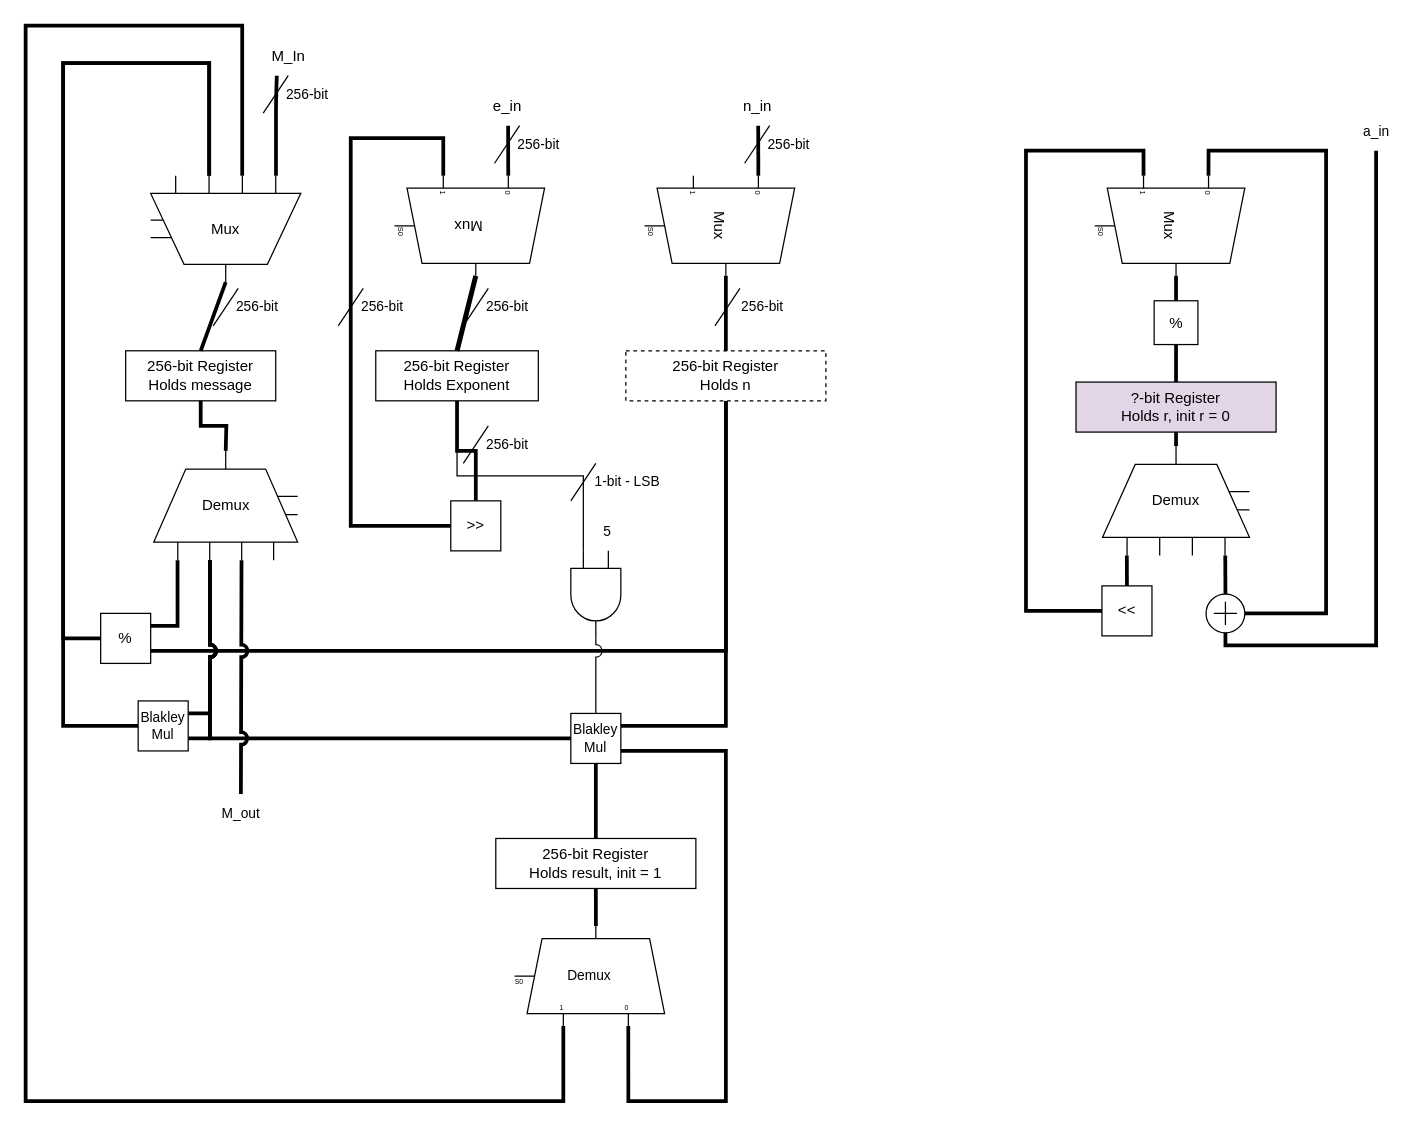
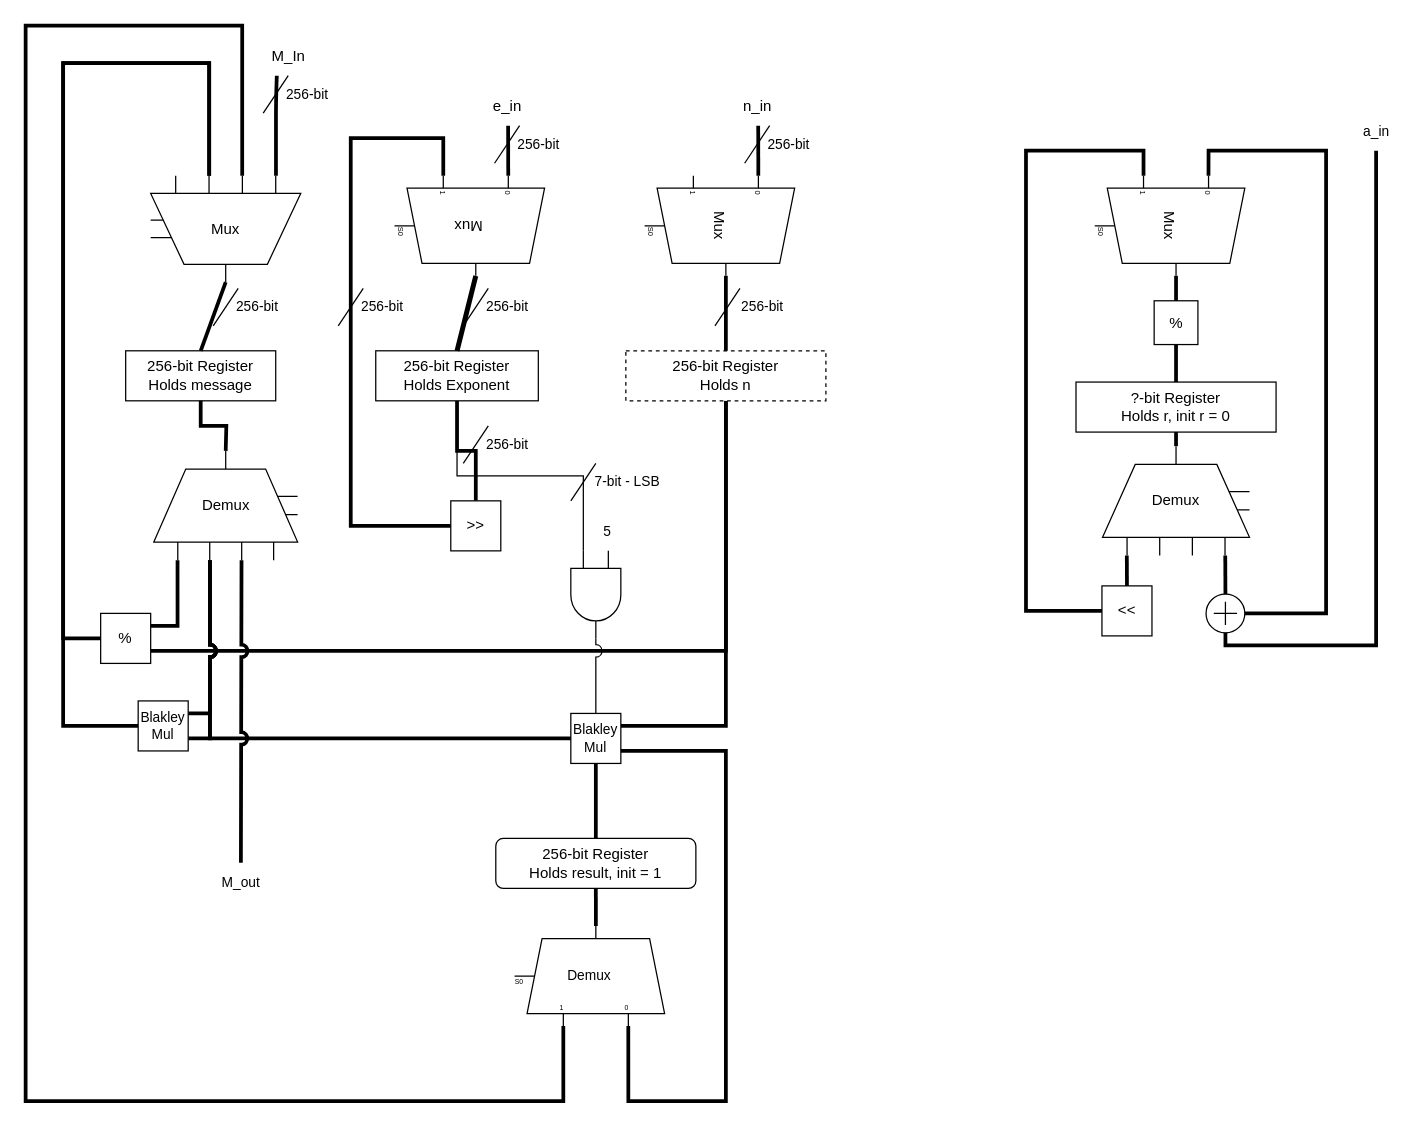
node "?-bit Register Holds r, init r = 0": fillcolor #e1d5e7 -> #ffffff
node "1-bit - LSB": label "1-bit - LSB" -> "7-bit - LSB"
node "M_out": moved (241, 813) -> (241, 882)
node "256-bit Register Holds result, init = 1": shape rectangle -> rounded rectangle
